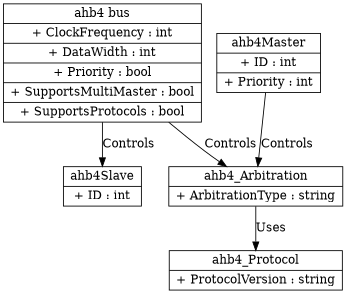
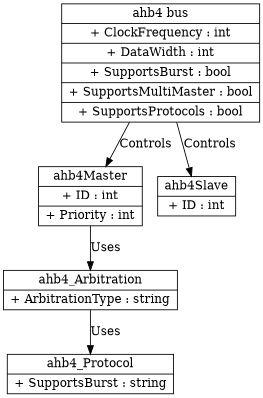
node "ahb4 bus": text "+ Priority : bool" -> "+ SupportsBurst : bool"
edge "ahb4 bus" -> "ahb4_Arbitration": now "ahb4 bus" -> "ahb4Master"
edge "ahb4Master" -> "ahb4_Arbitration": label "Controls" -> "Uses"
node "ahb4_Protocol": text "+ ProtocolVersion : string" -> "+ SupportsBurst : string"
